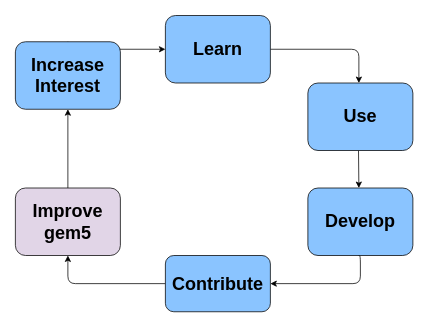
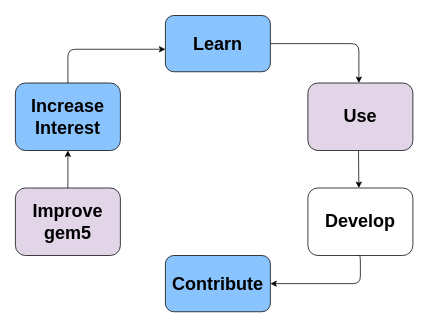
node "Learn": size 105x68 -> 105x56
node "Increase Interest": moved (68, 75) -> (68, 117)
node "Use": fillcolor #8ac4ff -> #e1d5e7
node "Develop": fillcolor #8ac4ff -> #ffffff
edge "Contribute" -> "Improve gem5": removed
